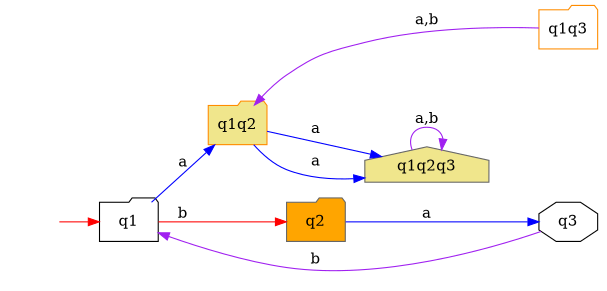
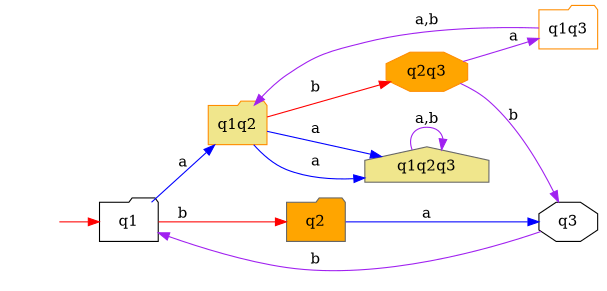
node "q2q3": added
